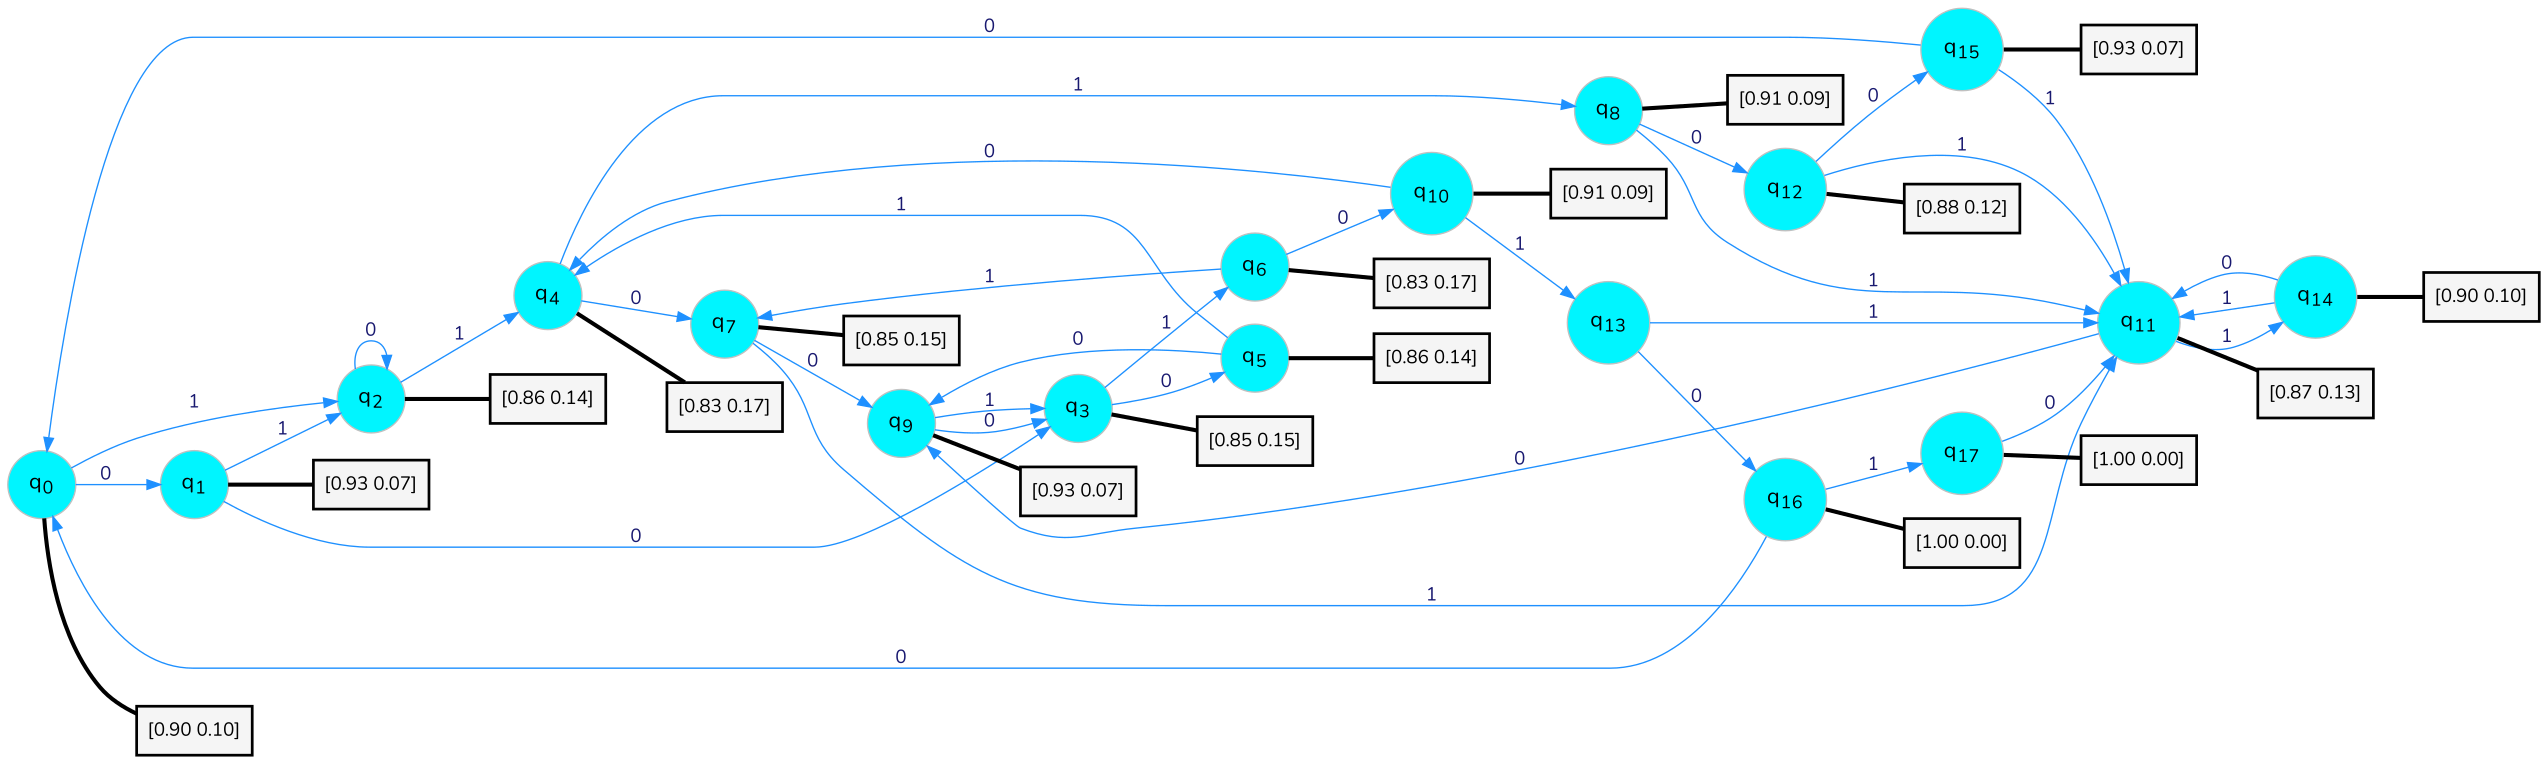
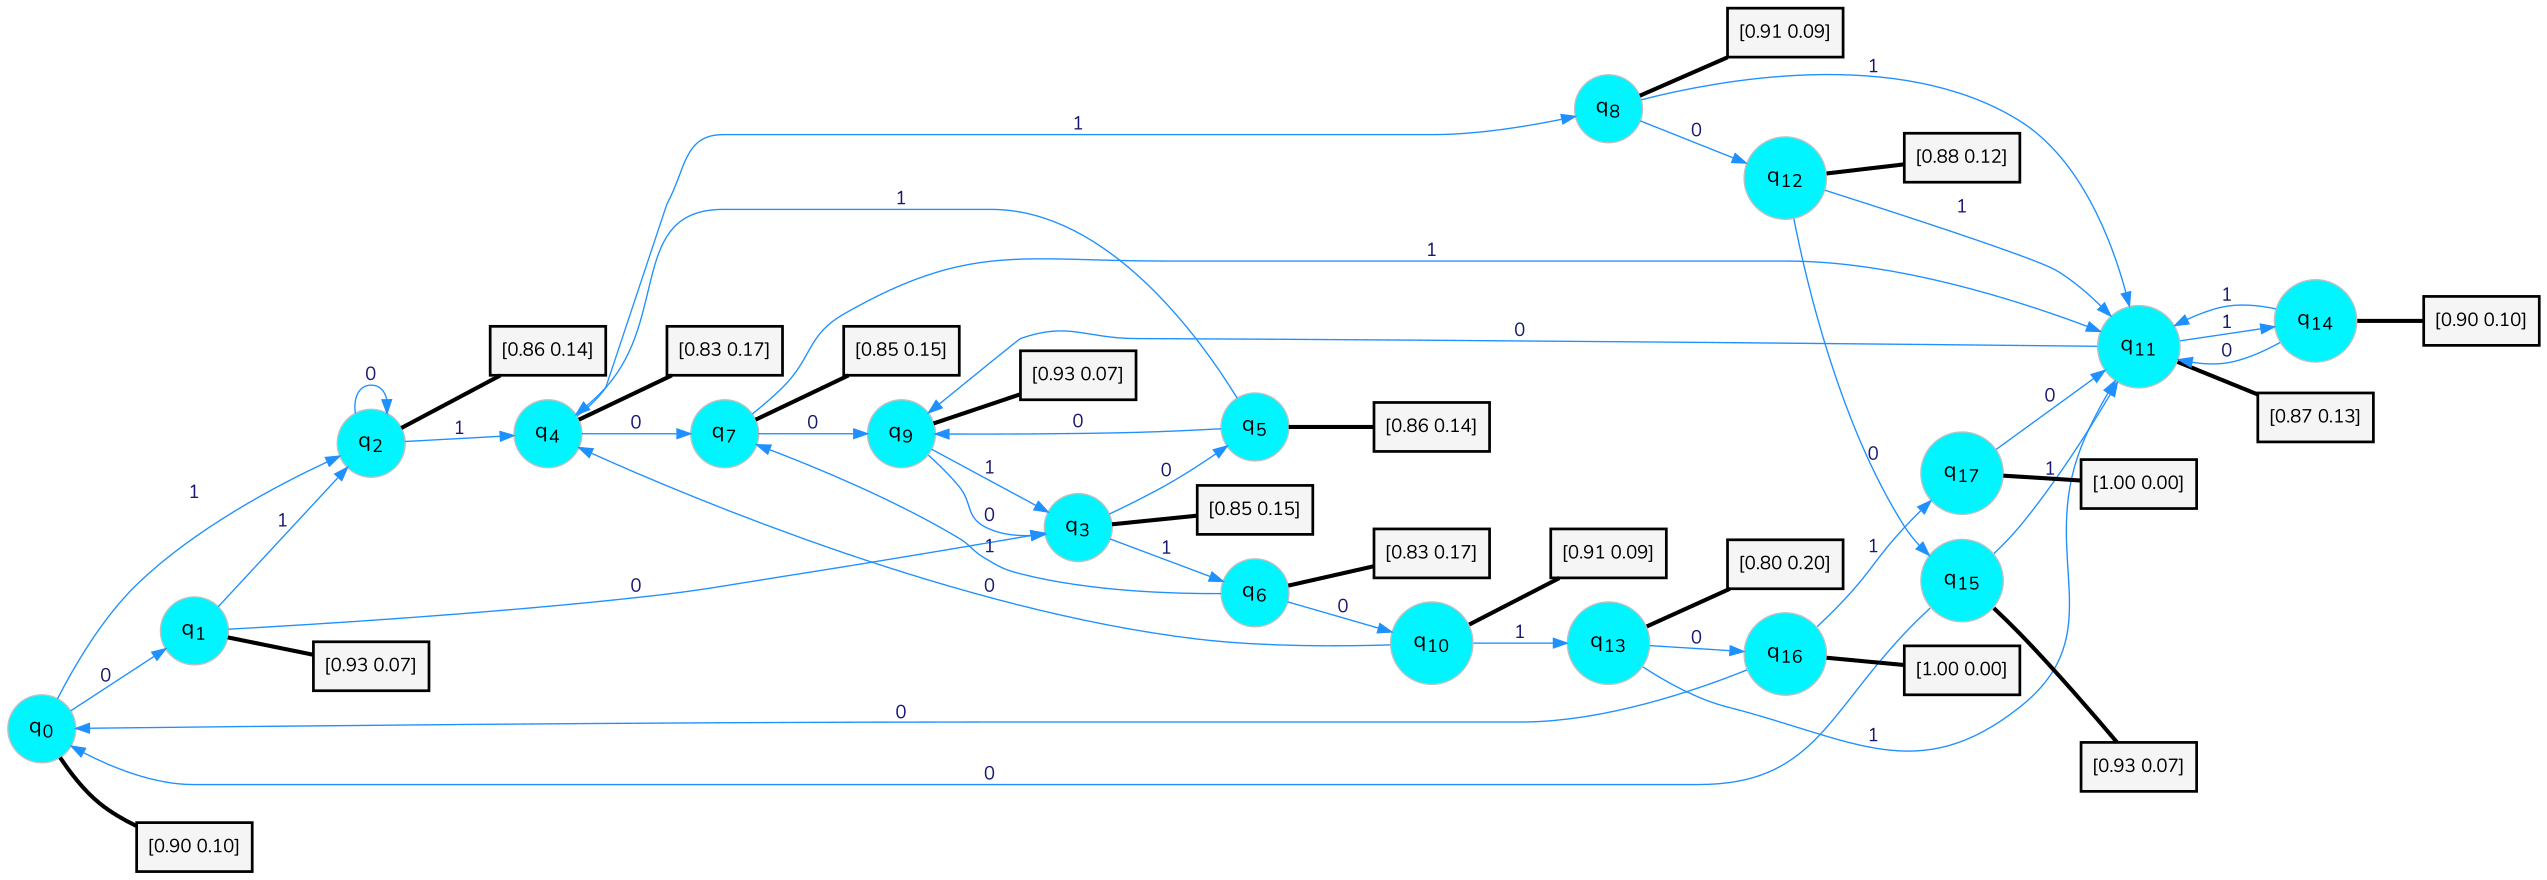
node "[0.80 0.20]": added
